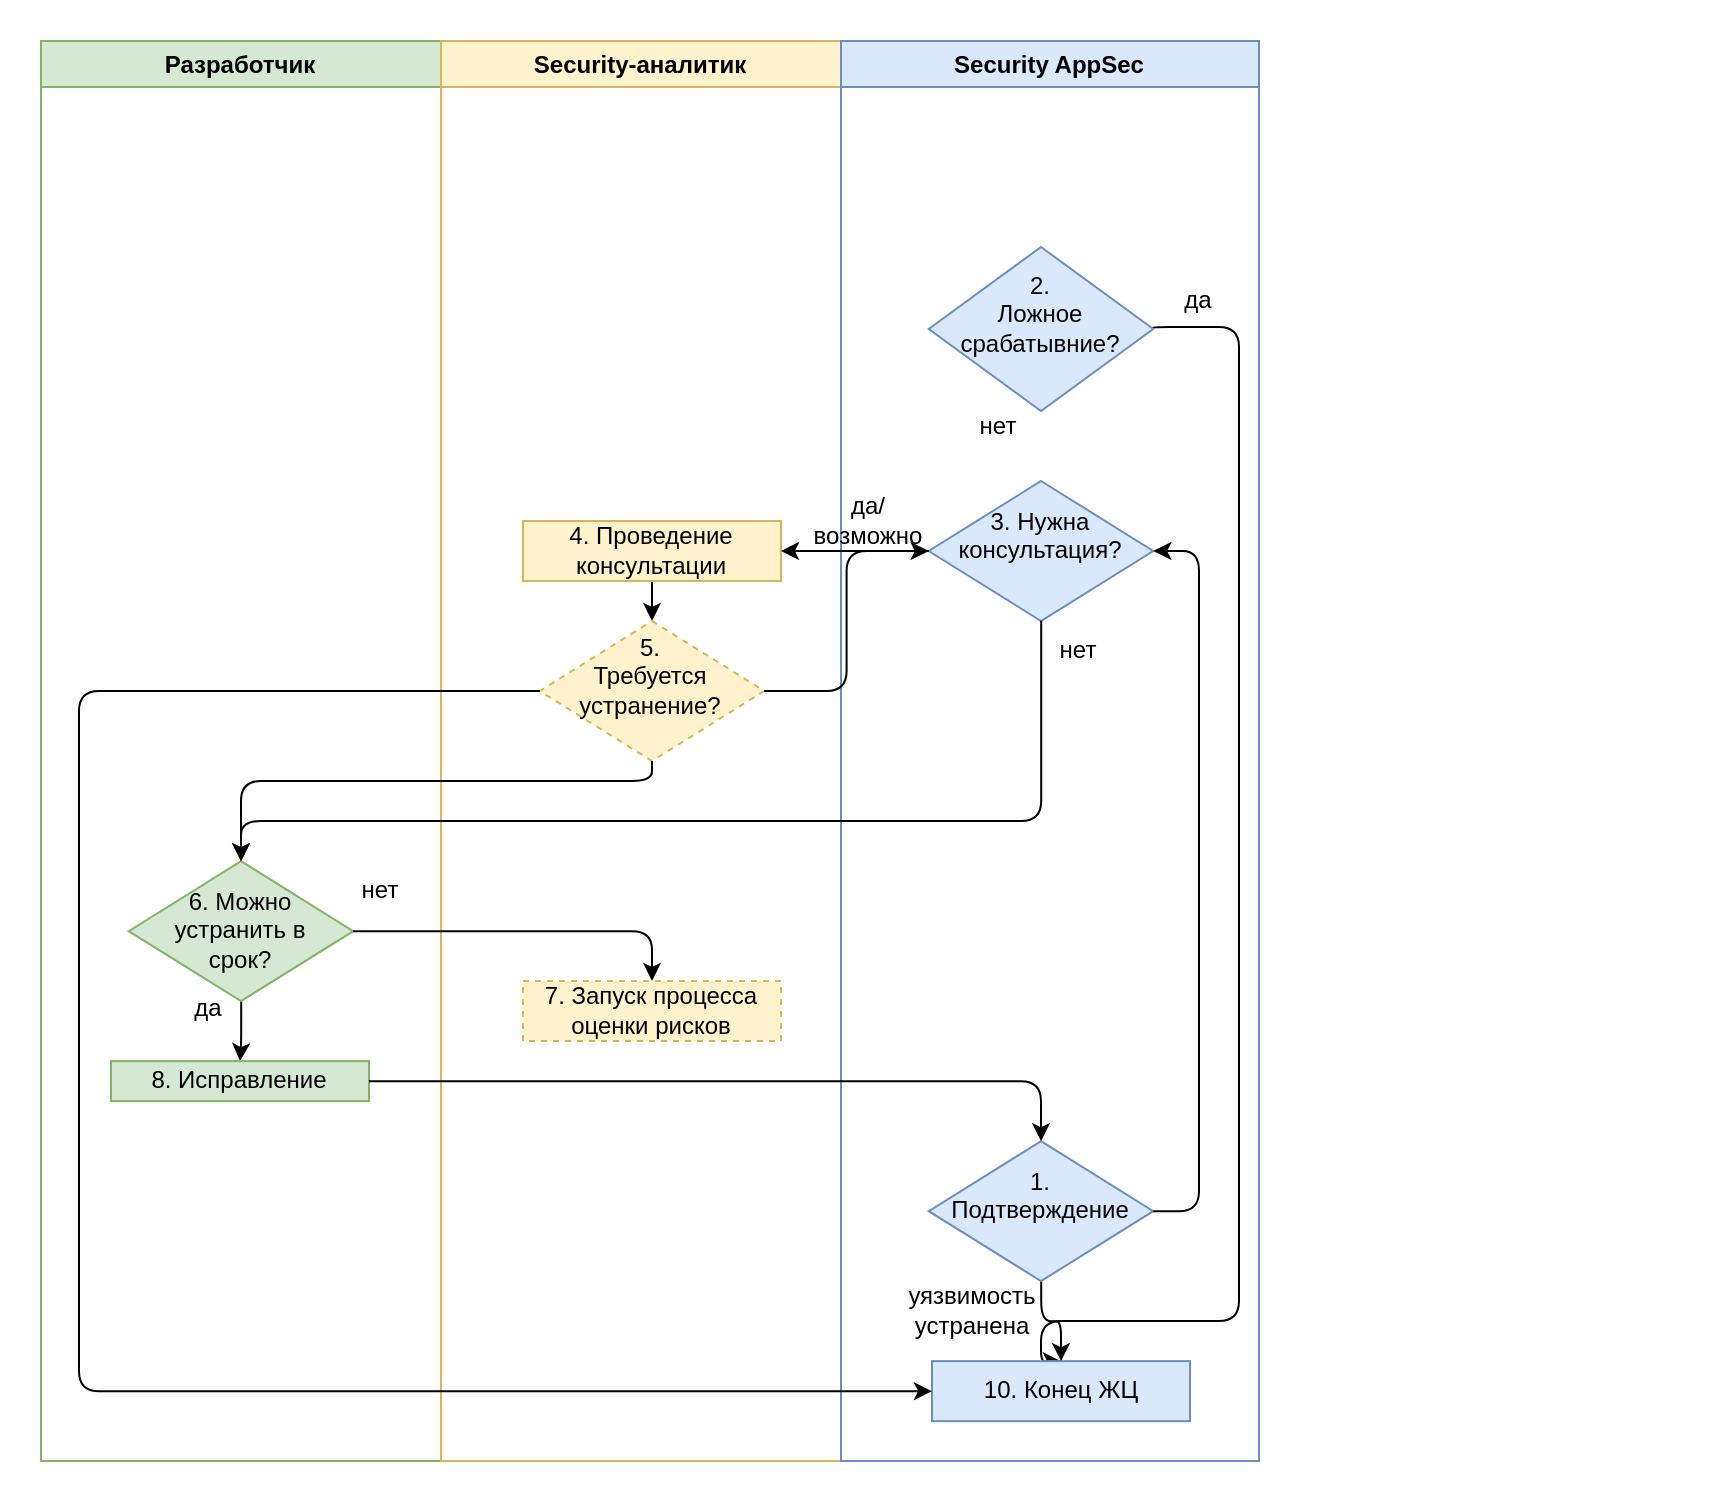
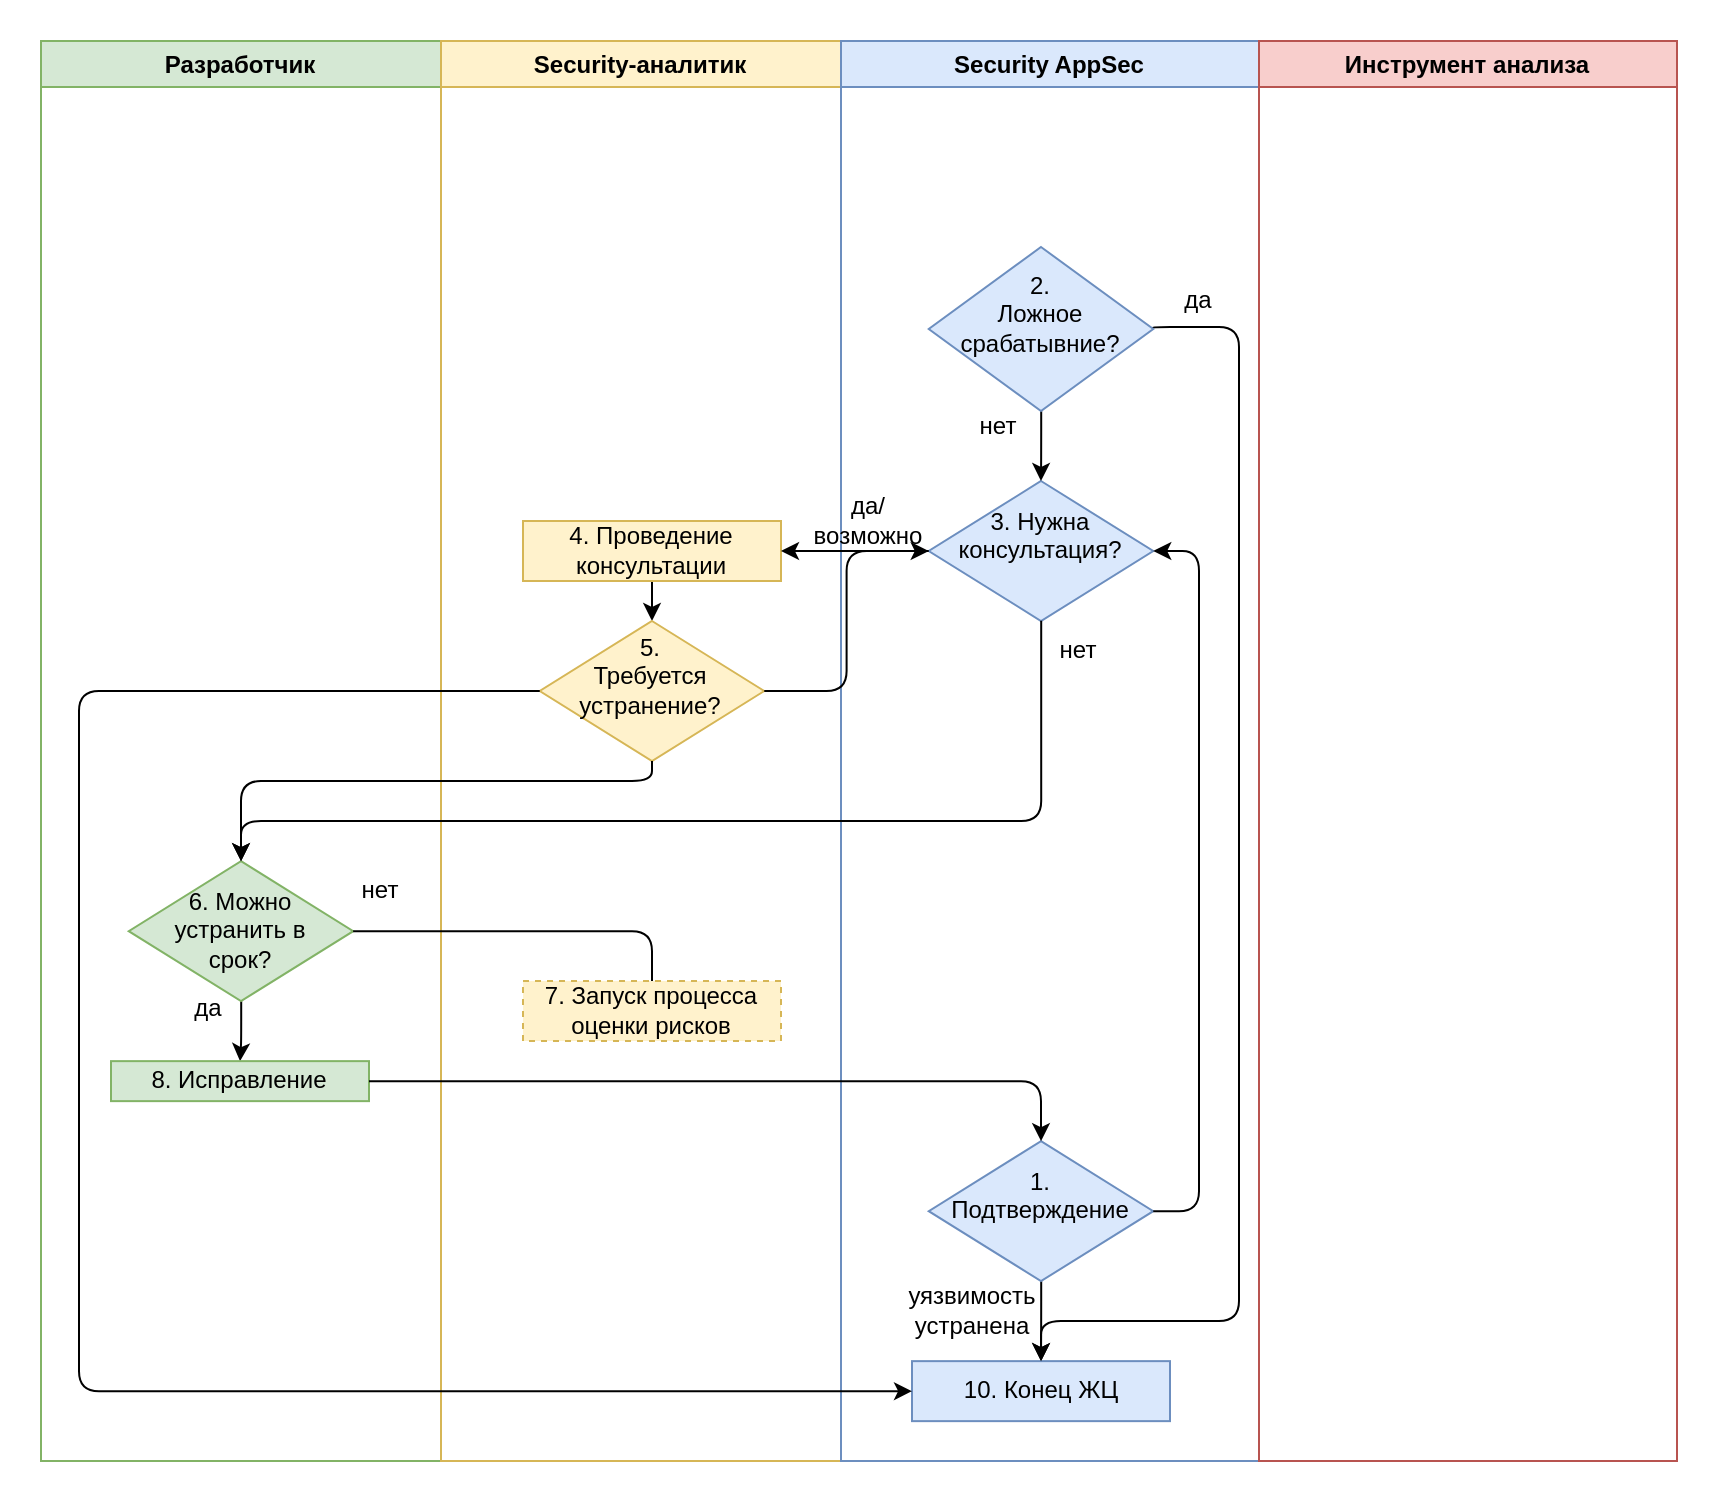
edge "2. Ложное срабатывние?" -> "3. Нужна консультация?": added
node "5. Требуется устранение?": style dashed -> solid
node "Инструмент анализа": added
edge "6. Можно устранить в срок?" -> "7. Запуск процесса оценки рисков": arrowhead classic -> none
node "10. Конец ЖЦ": moved (1061, 1391) -> (1041, 1391)
